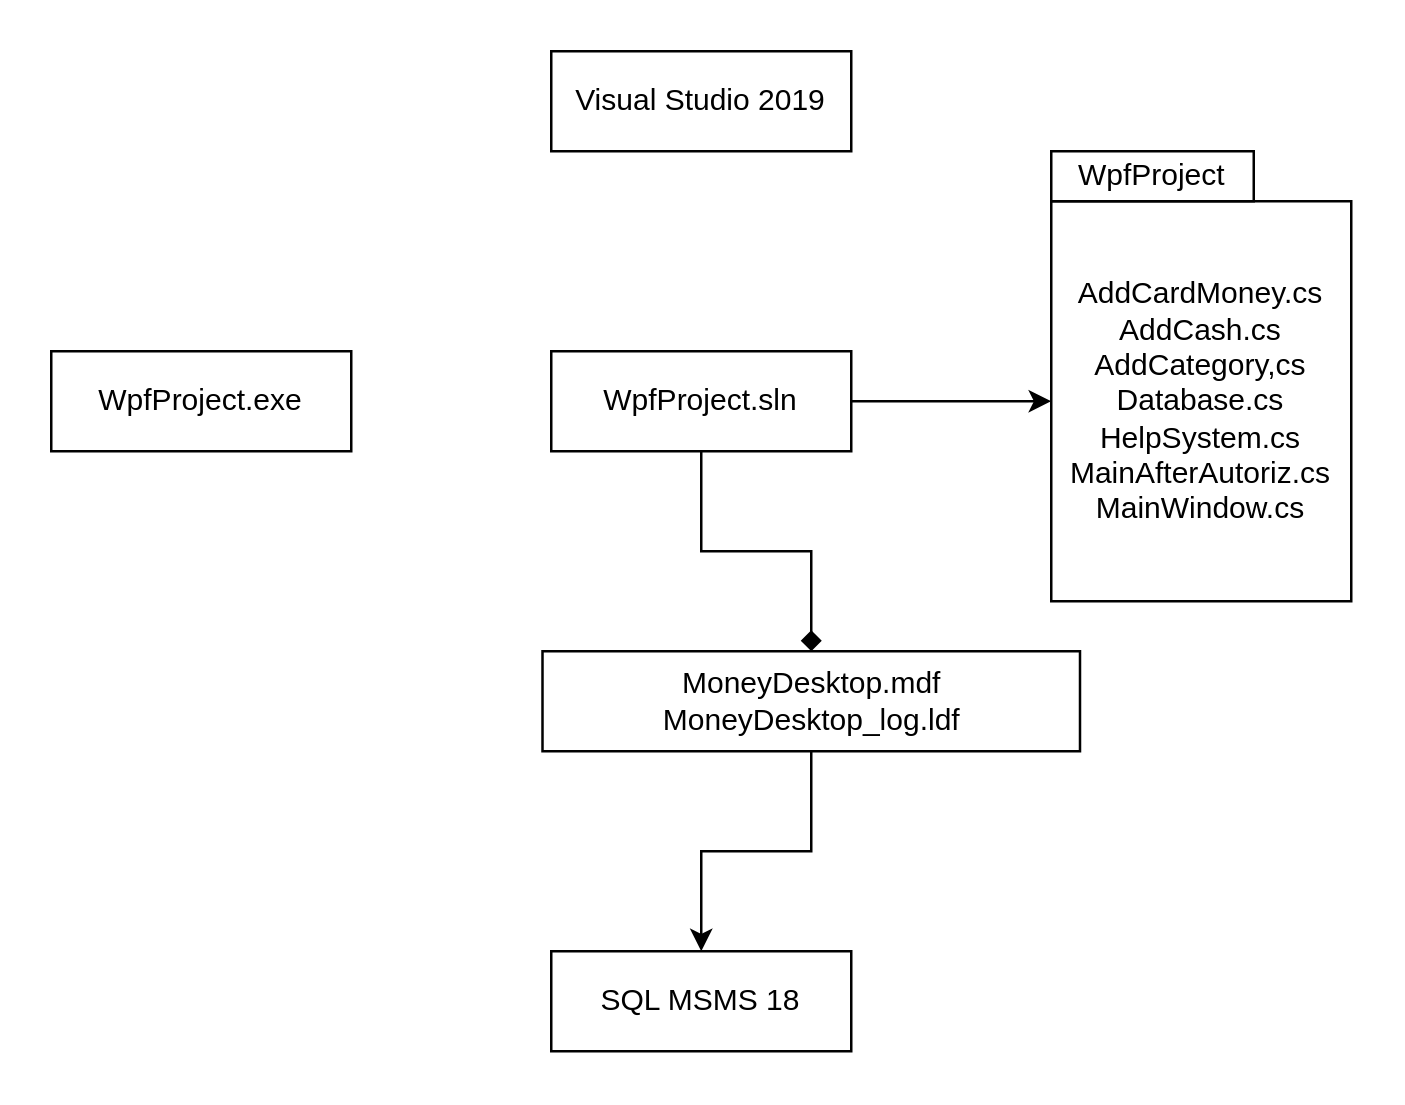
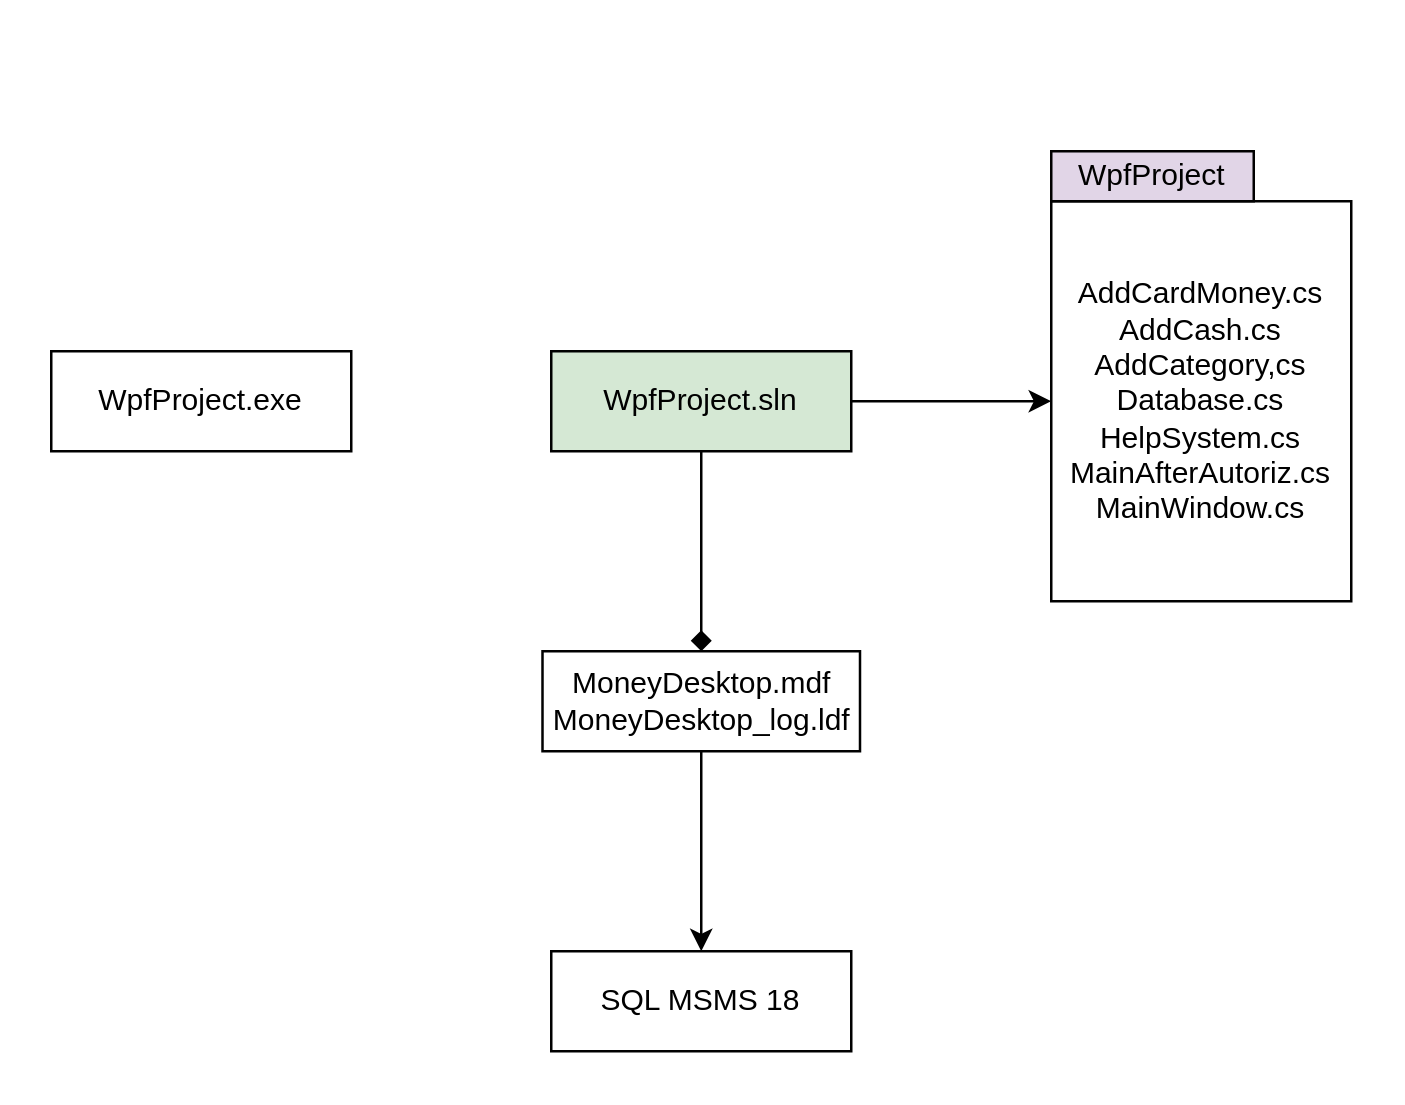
node "Visual Studio 2019": removed
node "WpfProject": fillcolor #ffffff -> #e1d5e7
node "WpfProject.sln": fillcolor #ffffff -> #d5e8d4
node "MoneyDesktop.mdf MoneyDesktop_log.ldf": size 538x100 -> 318x100
